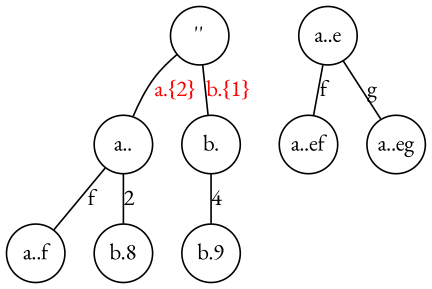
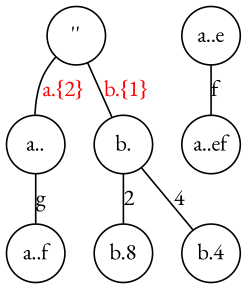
node "a..eg": removed
edge "a.." -- "a..f": label "f" -> "g"
edge "a.." -- "b.8": now "b." -- "b.8"
node "b.9": label "b.9" -> "b.4"
